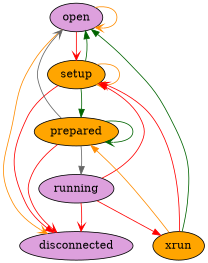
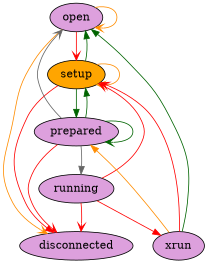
edge "prepared" -> "setup": added
node "prepared": fillcolor orange -> plum
edge "running" -> "setup": arrowhead normal -> vee
node "xrun": fillcolor orange -> plum
